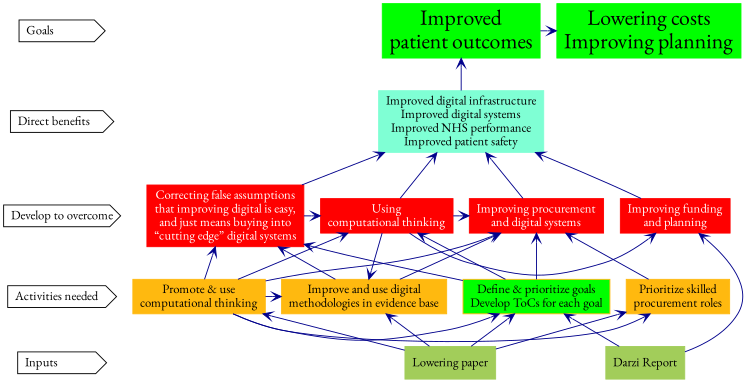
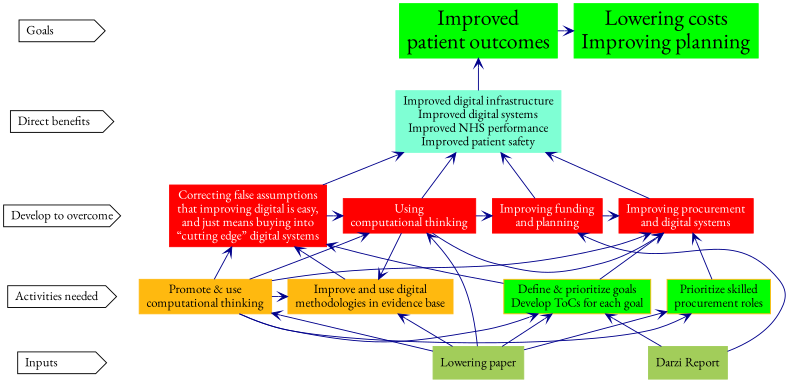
edge "Define & prioritize goals Develop ToCs for each goal" -> "Using computational thinking": now "Lowering paper" -> "Using computational thinking"
edge "Improve and use digital methodologies in evidence base" -> "Improving procurement and digital systems": now "Improving funding and planning" -> "Improving procurement and digital systems"
node "Prioritize skilled procurement roles": fillcolor darkgoldenrod1 -> lime
